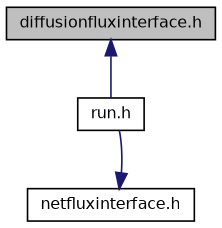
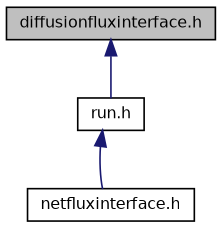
edge "run.h" -> "netfluxinterface.h": reversed
